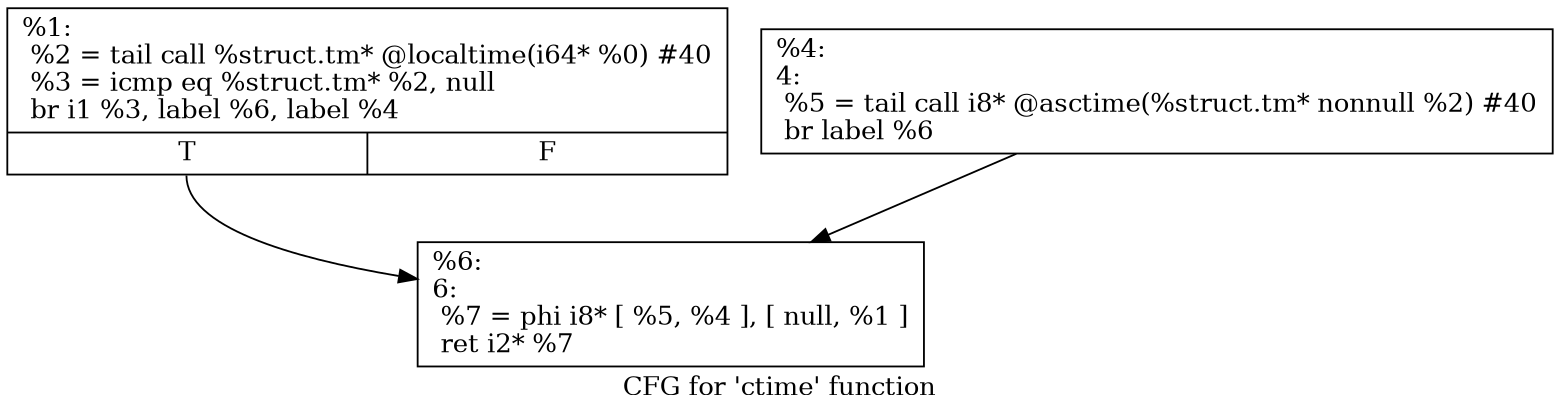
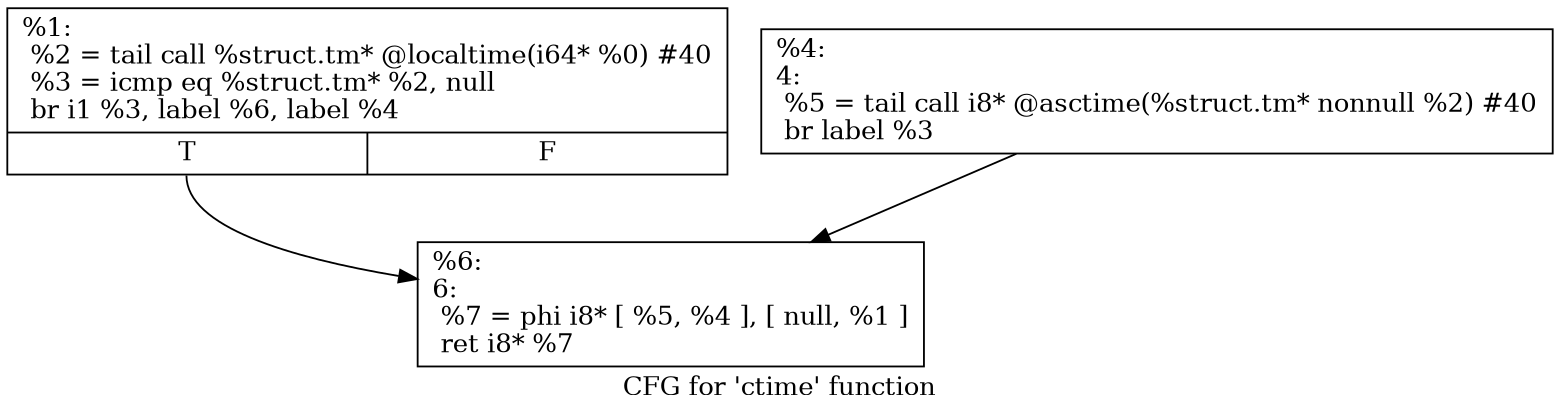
node "%4:": text "br label %6" -> "br label %3"
node "%6:": text "ret i2* %7" -> "ret i8* %7"
